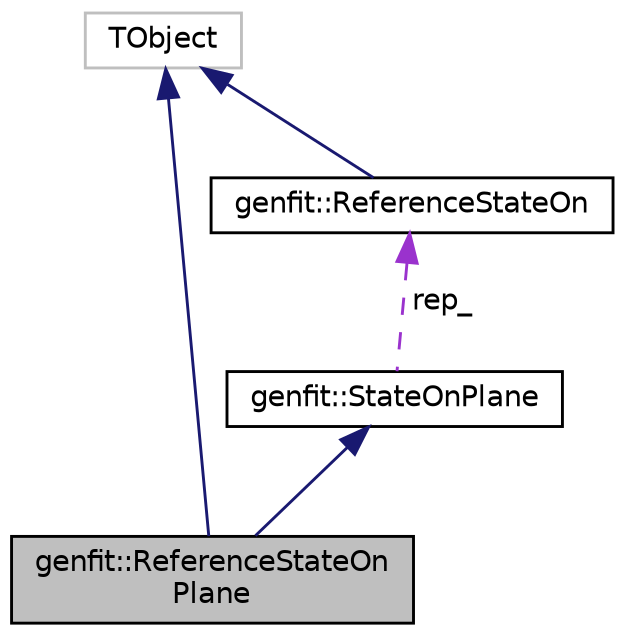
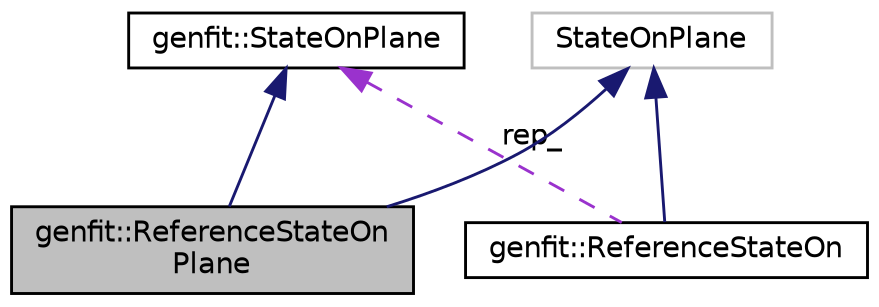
node "TObject": label "TObject" -> "StateOnPlane"
edge "genfit::StateOnPlane" -> "genfit::ReferenceStateOn": reversed
